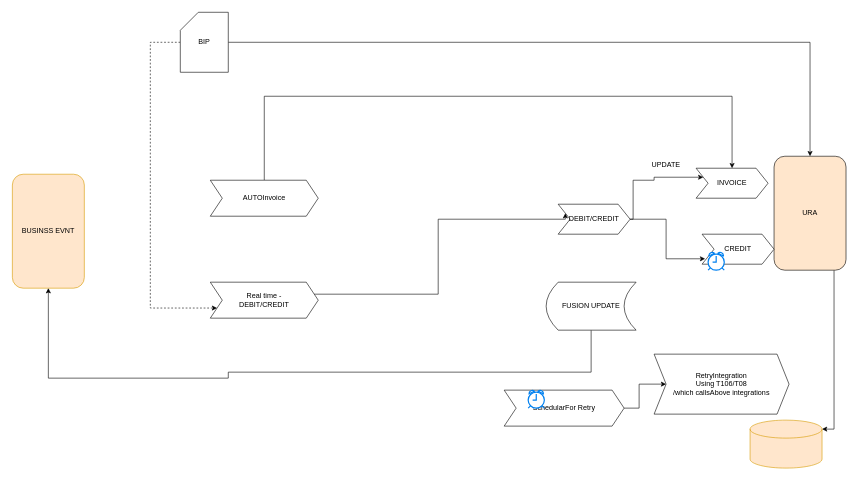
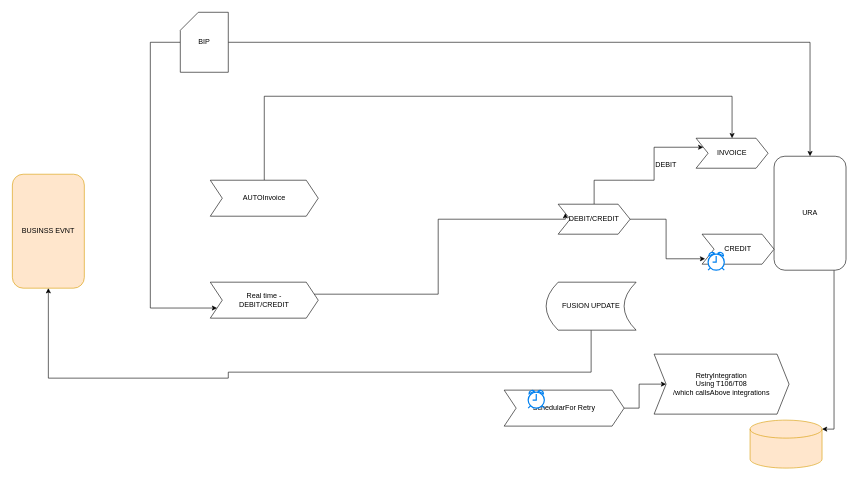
node "UPDATE": label "UPDATE" -> "DEBIT"
node "INVOICE": moved (732, 183) -> (732, 153)
edge "BIP" -> "Real time - DEBIT/CREDIT": style dashed -> solid
node "URA": fillcolor #ffe6cc -> #ffffff
